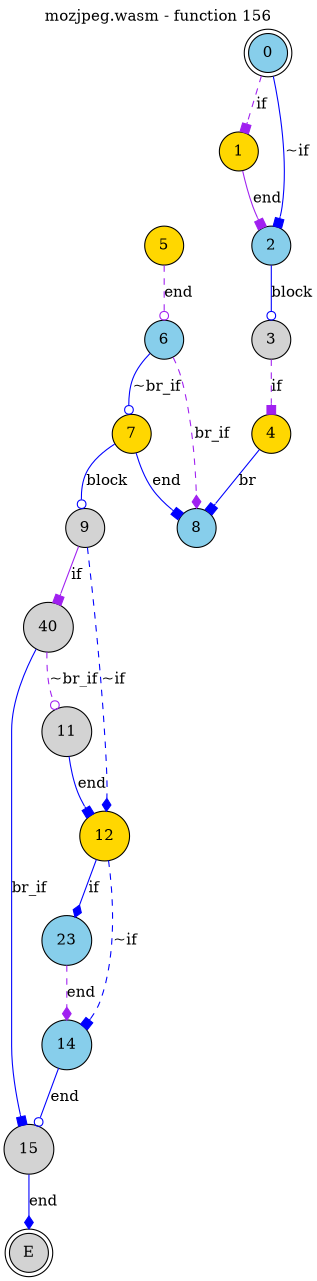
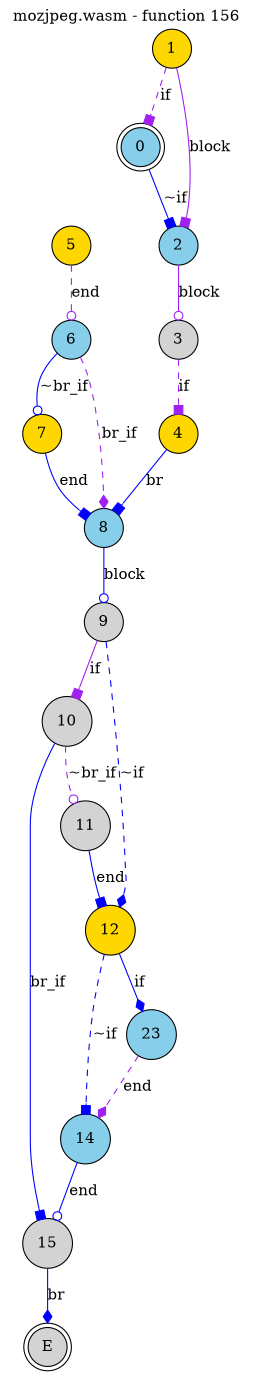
edge "0" -> "1": reversed
edge "1" -> "2": label "end" -> "block"
edge "2" -> "3": color blue -> purple
edge "7" -> "9": now "8" -> "9"
node "40": label "40" -> "10"
edge "15" -> "E": label "end" -> "br"
